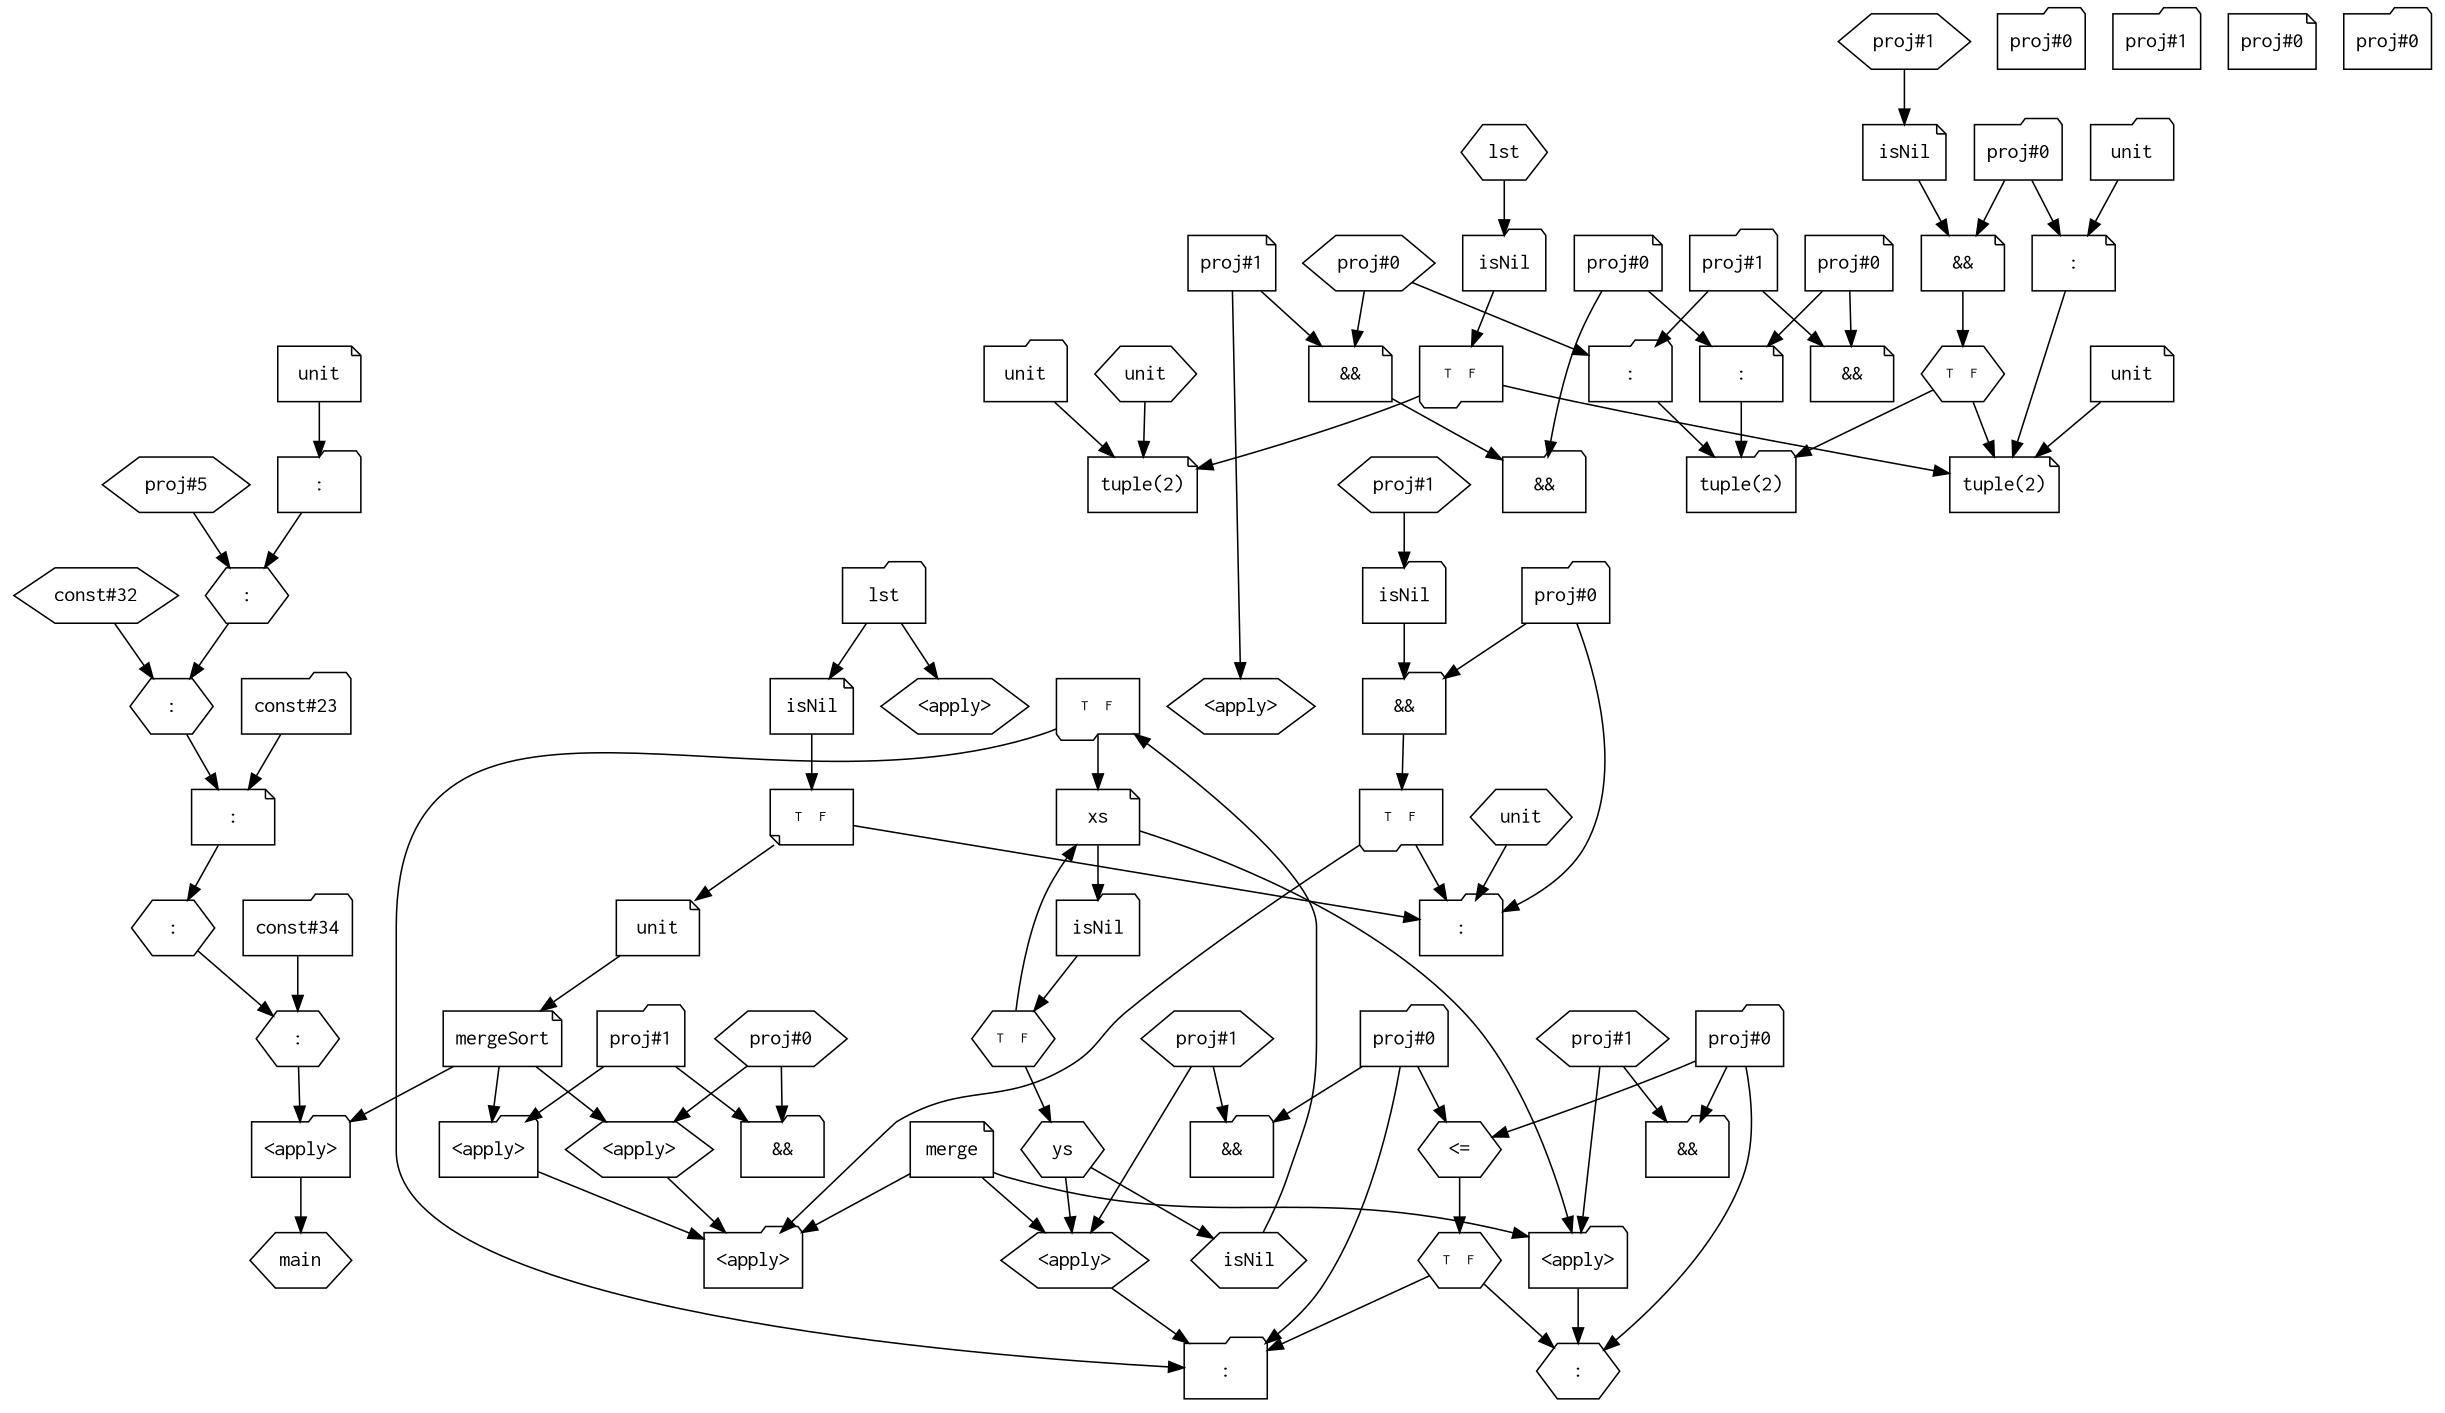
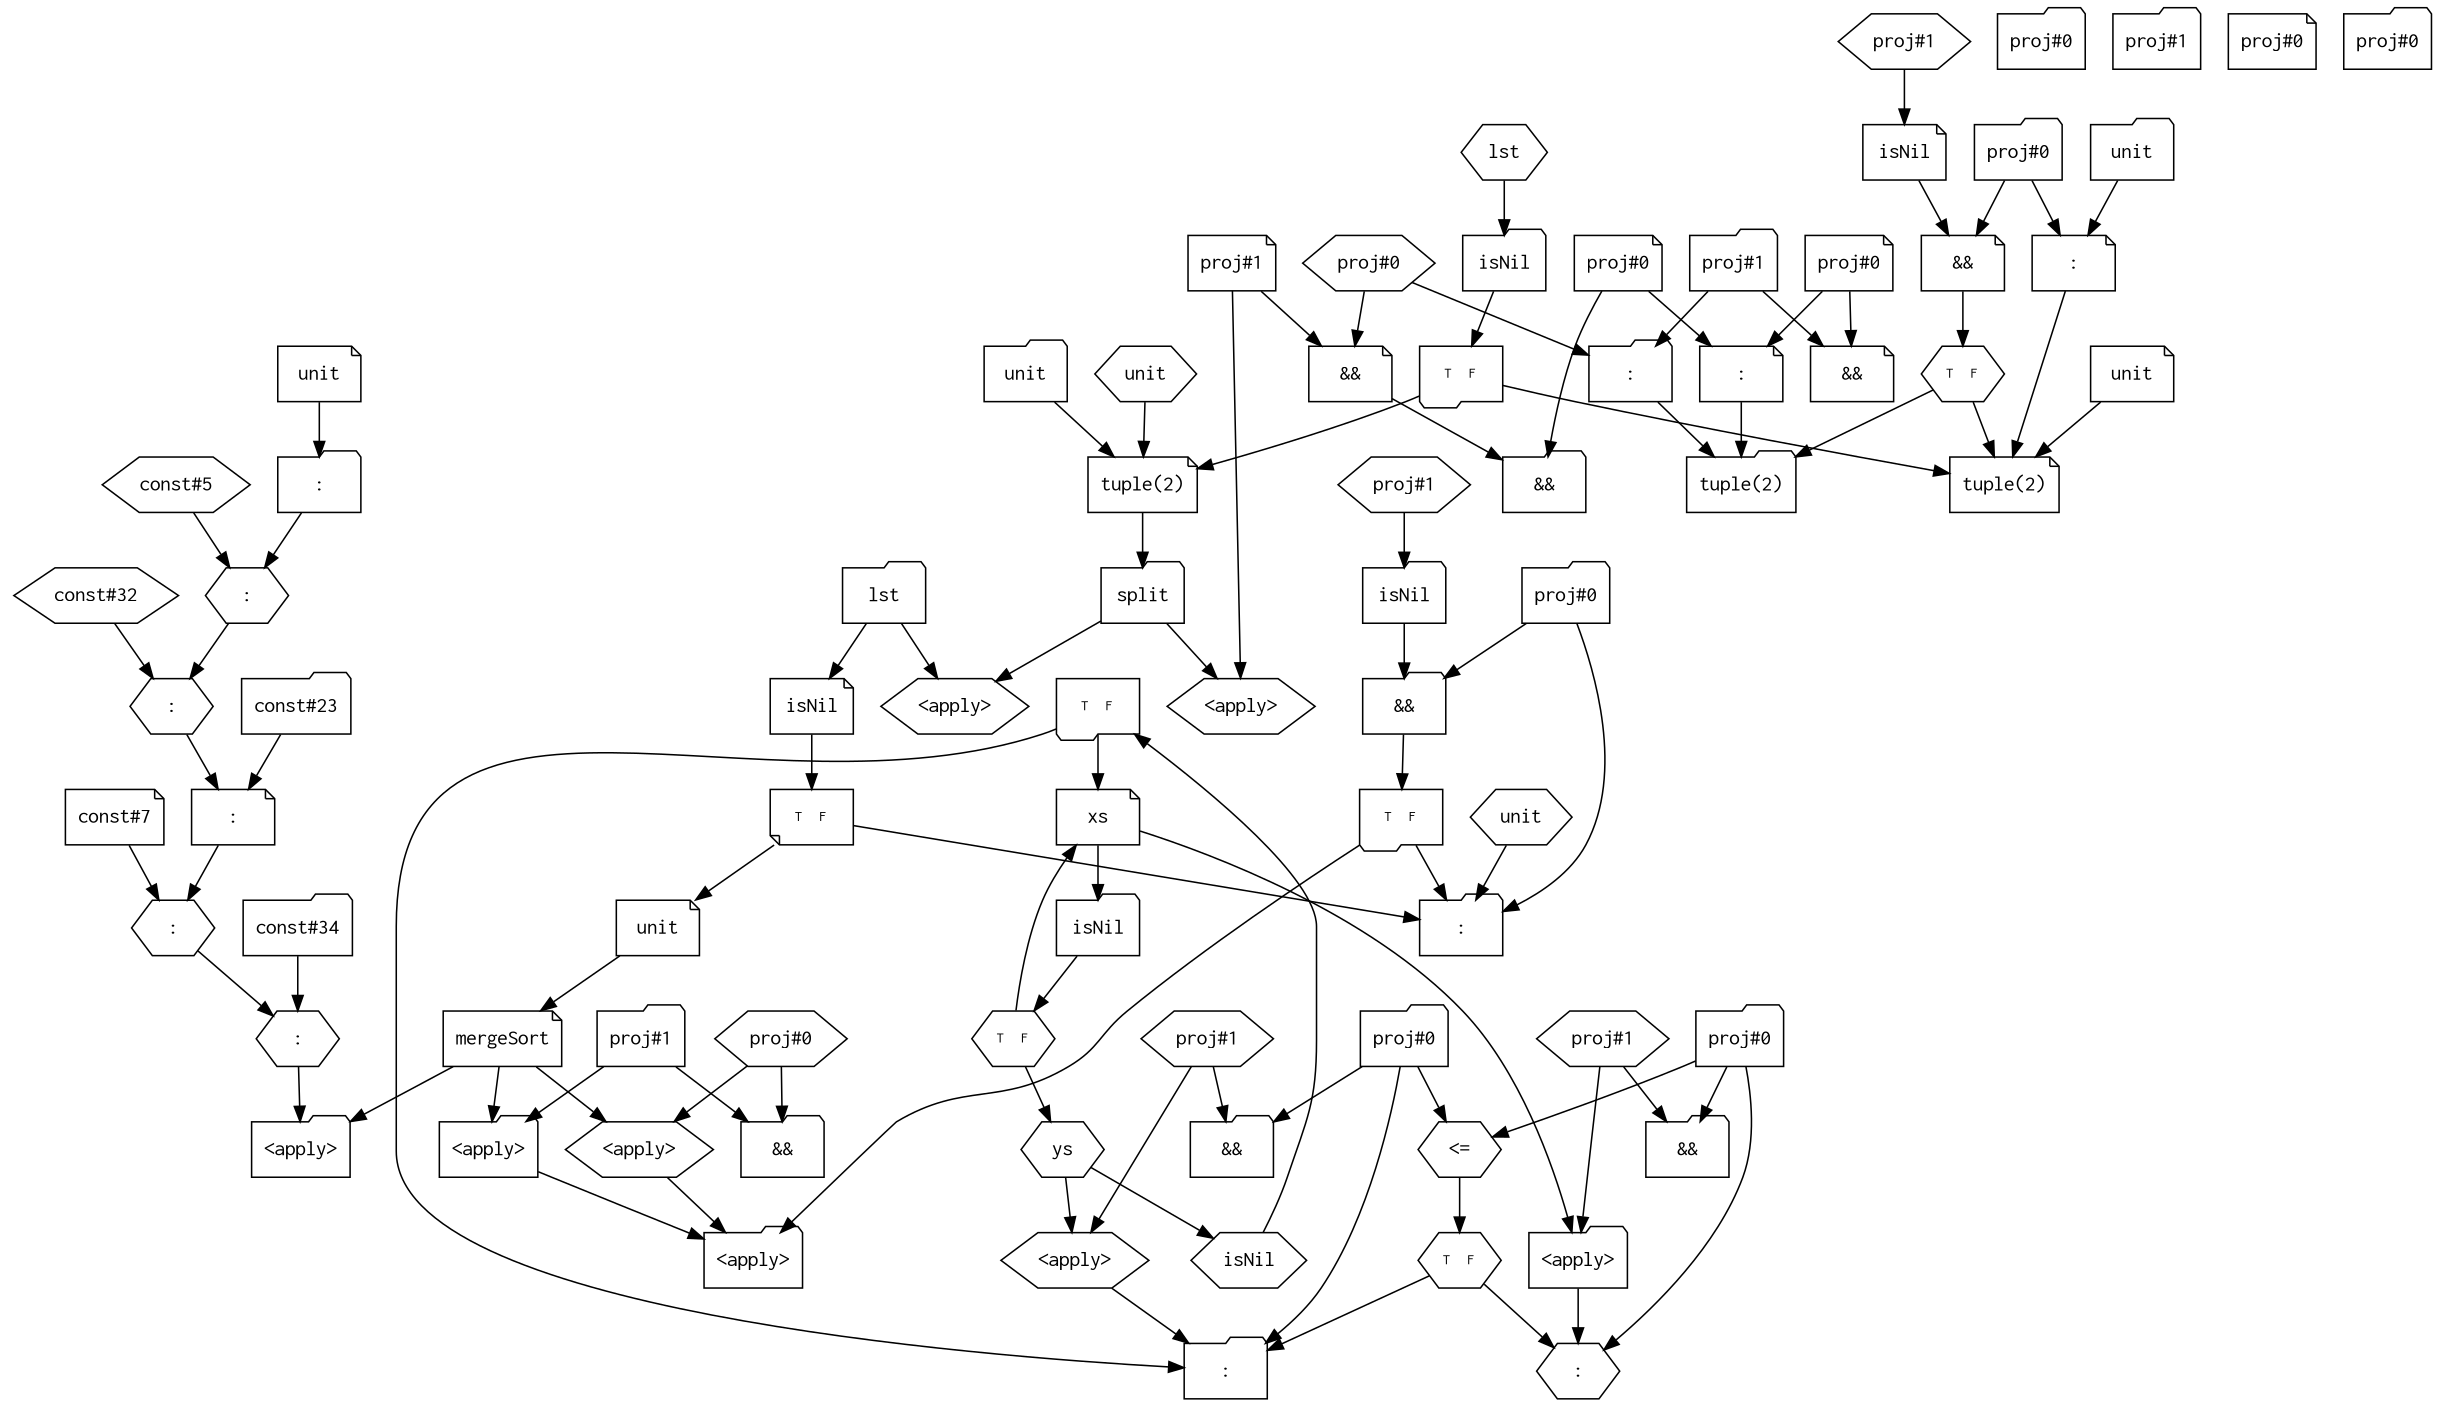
node "proj#5": label "proj#5" -> "const#5"
node "split": added
node "const#7": added
node "merge": removed
node "main": removed
